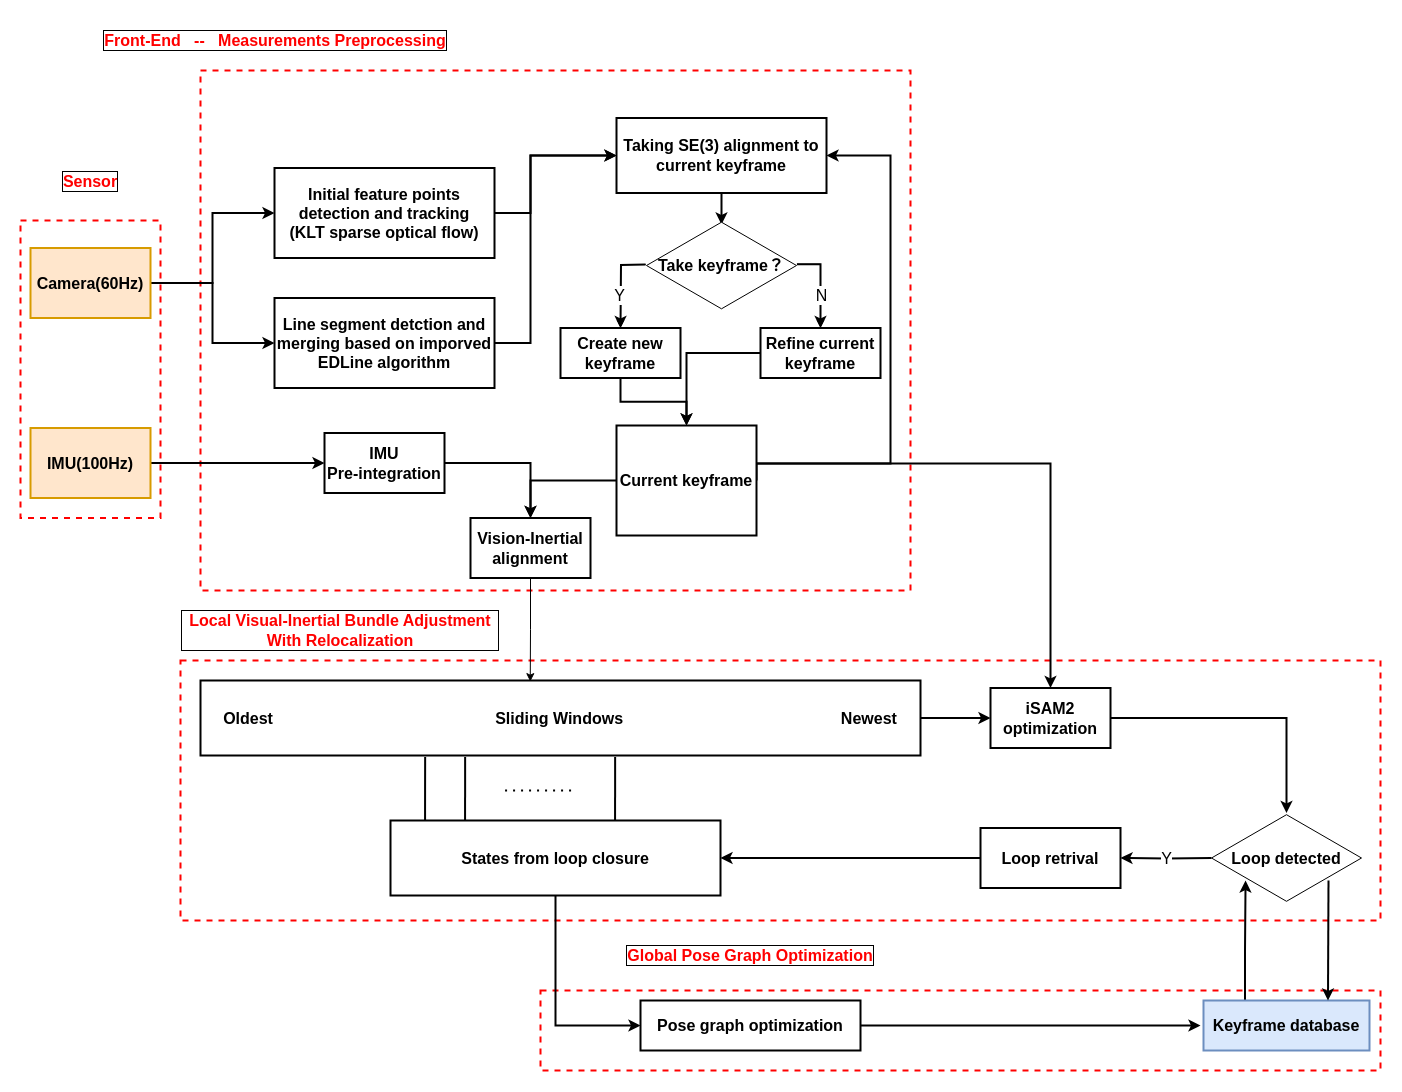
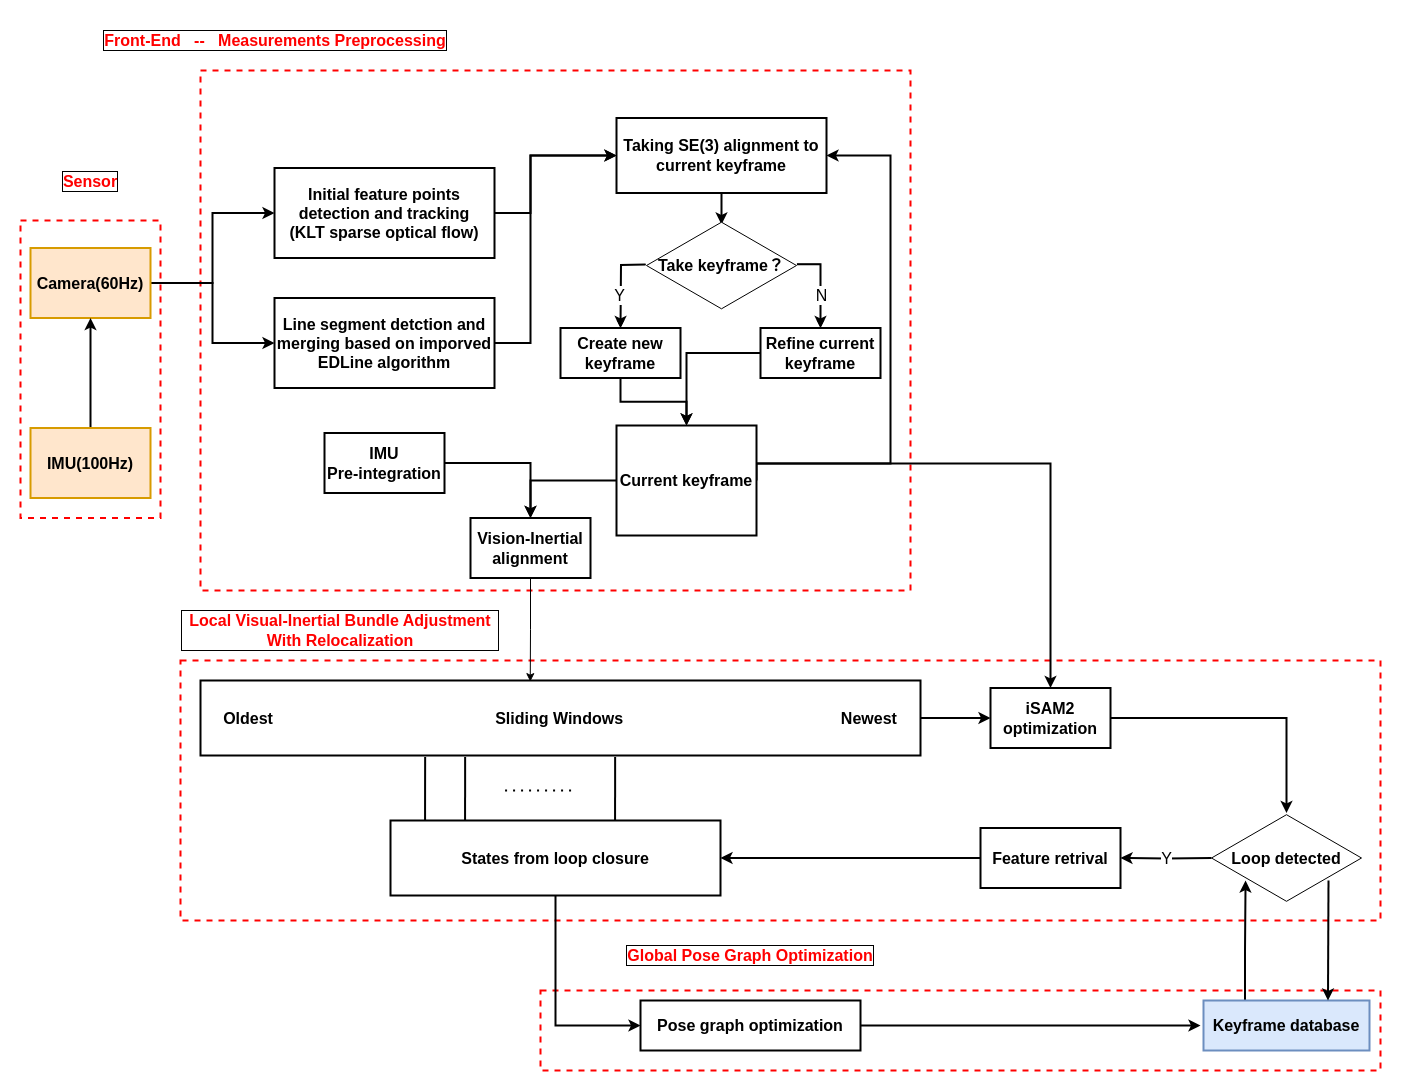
edge "IMU(100Hz)" -> "IMUPre-integration": now "IMU(100Hz)" -> "Camera(60Hz)"
node "Loop retrival": label "Loop retrival" -> "Feature retrival"
